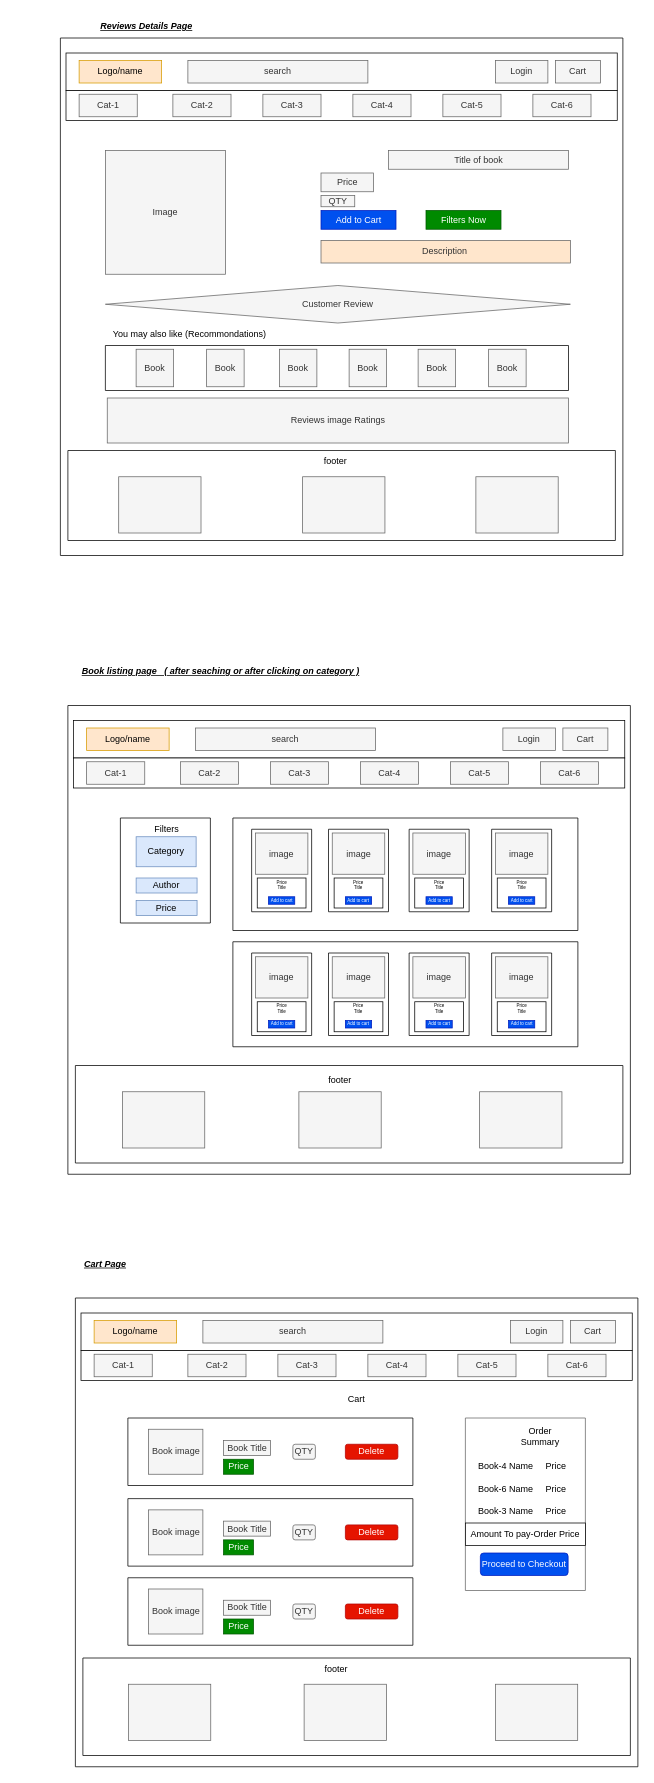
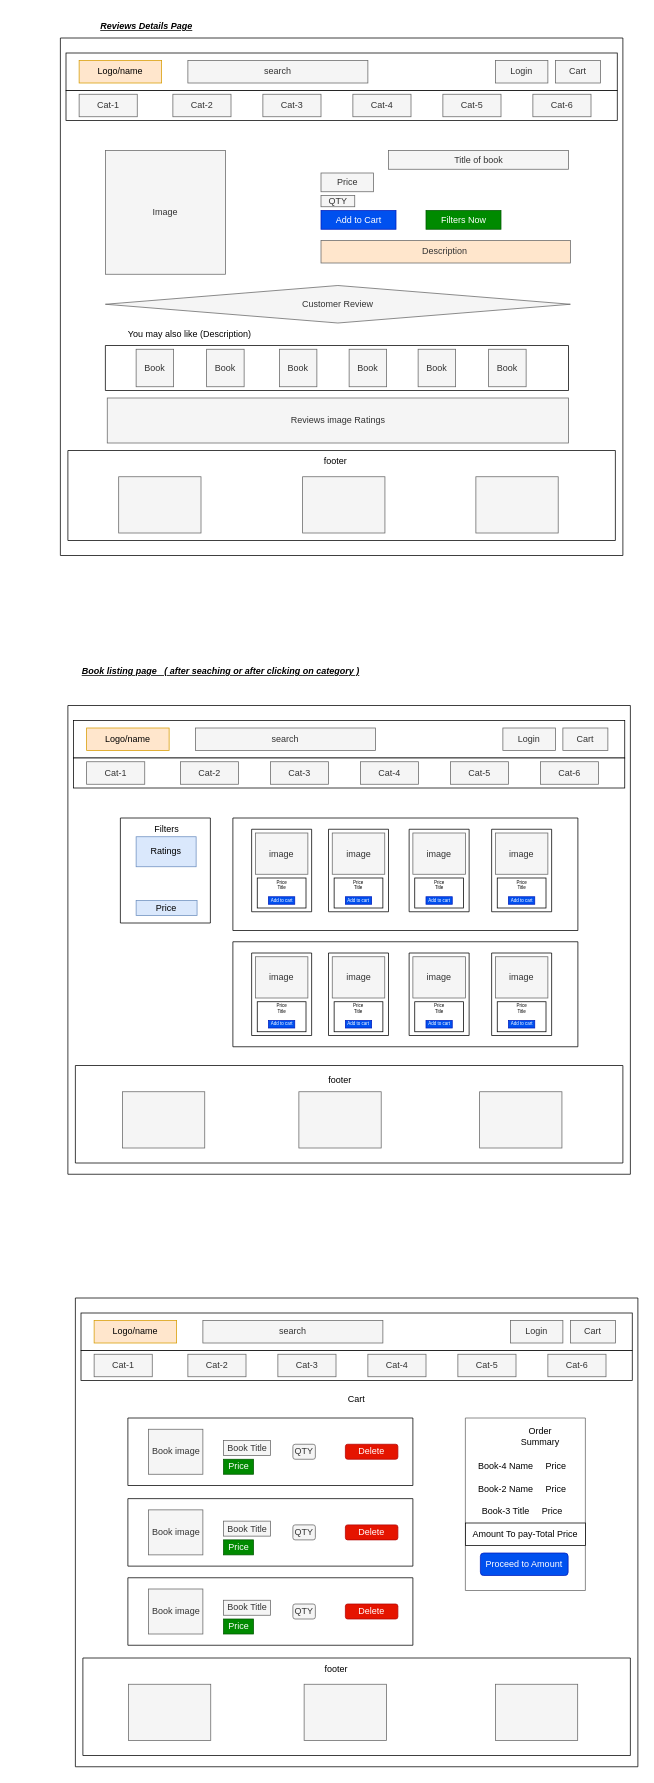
node "You may also like (Recommondations)": label "You may also like (Recommondations)" -> "You may also like (Description)"
node "Category": label "Category" -> "Ratings"
node "Author": removed
node "Cart Page": removed
node "Book-6 Name Price": label "Book-6 Name Price" -> "Book-2 Name Price"
node "Book-3 Name Price": label "Book-3 Name Price" -> "Book-3 Title Price"
node "Amount To pay-Order Price": label "Amount To pay-Order Price" -> "Amount To pay-Total Price"
node "Proceed to Checkout": label "Proceed to Checkout" -> "Proceed to Amount"
